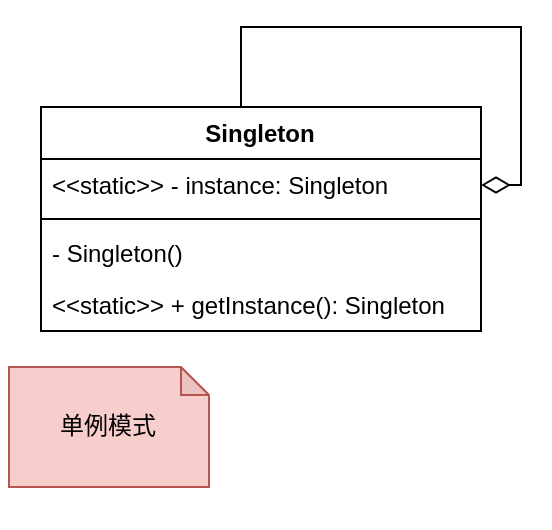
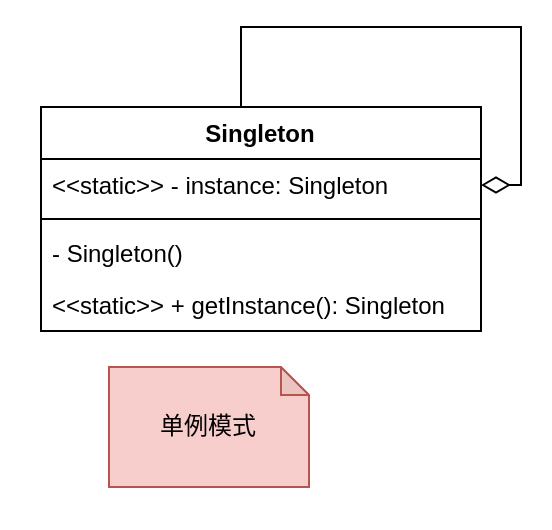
node "单例模式": moved (109, 427) -> (209, 427)
